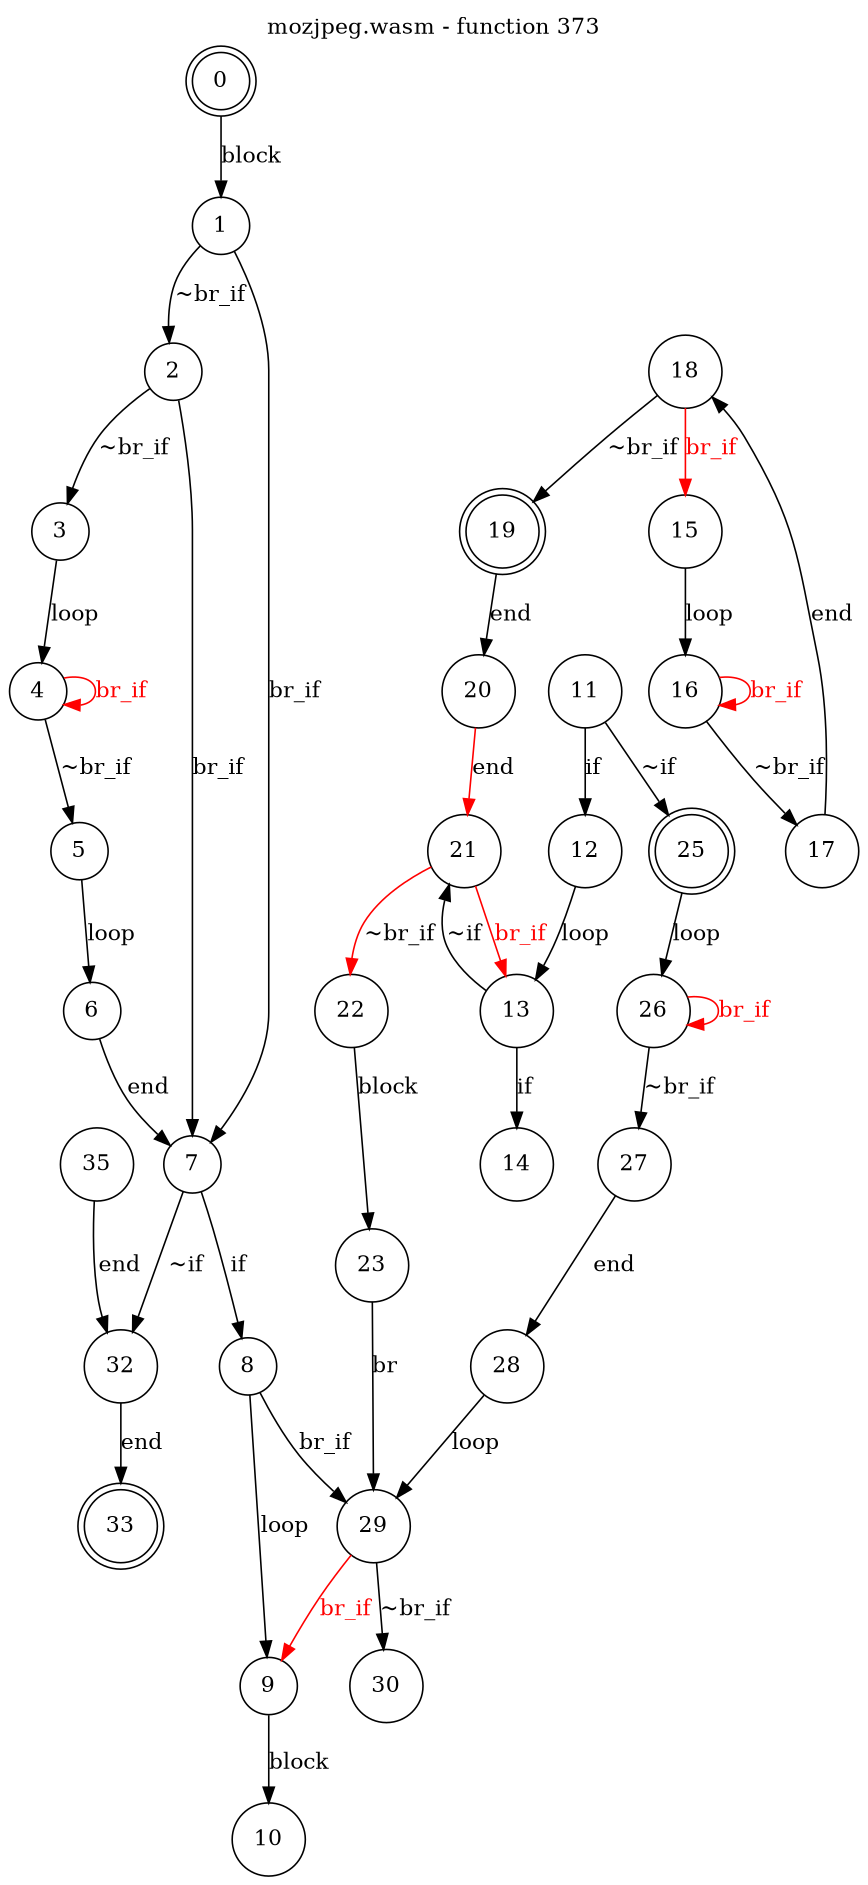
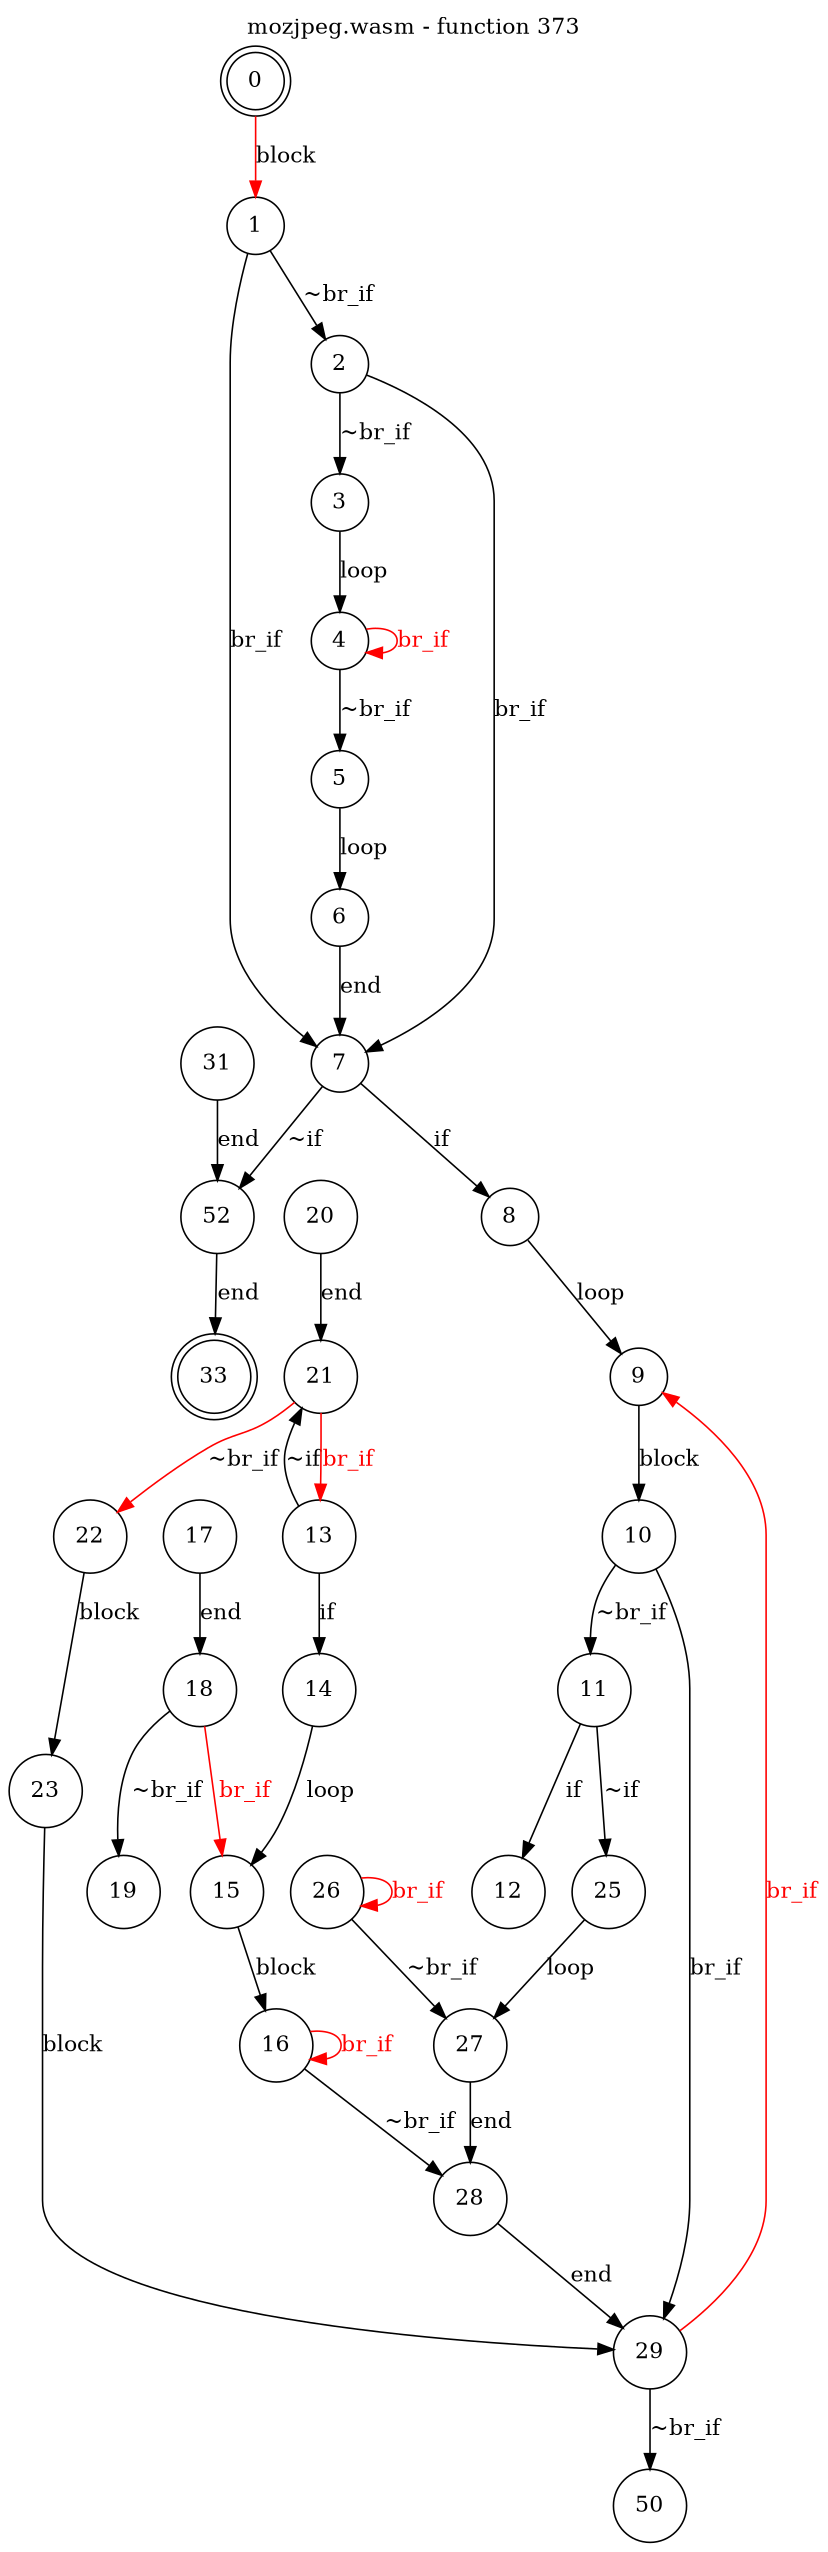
edge "0" -> "1": color black -> red
node "19": shape doublecircle -> circle
edge "19" -> "20": removed, label "end"
edge "15" -> "16": label "loop" -> "block"
edge "20" -> "21": color red -> black
edge "16" -> "17": now "16" -> "28"
node "25": shape doublecircle -> circle
edge "25" -> "26": now "25" -> "27"
edge "12" -> "13": removed, label "loop"
node "35": label "35" -> "31"
node "32": label "32" -> "52"
edge "23" -> "29": label "br" -> "block"
edge "28" -> "29": label "loop" -> "end"
edge "8" -> "29": now "10" -> "29"
edge "10" -> "11": added, label "~br_if"
node "30": label "30" -> "50"
edge "14" -> "15": added, label "loop"
